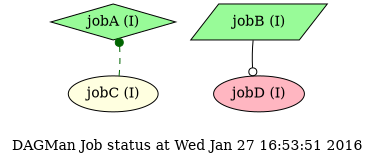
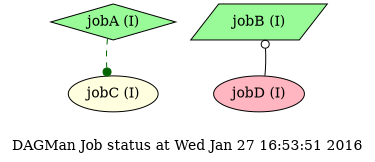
edge "jobB (I)" -> "jobD (I)": reversed
edge "jobC (I)" -> "jobA (I)": reversed
